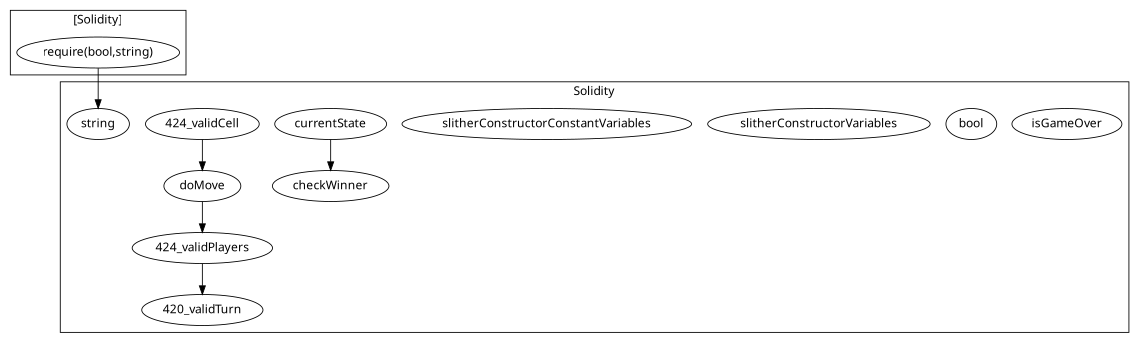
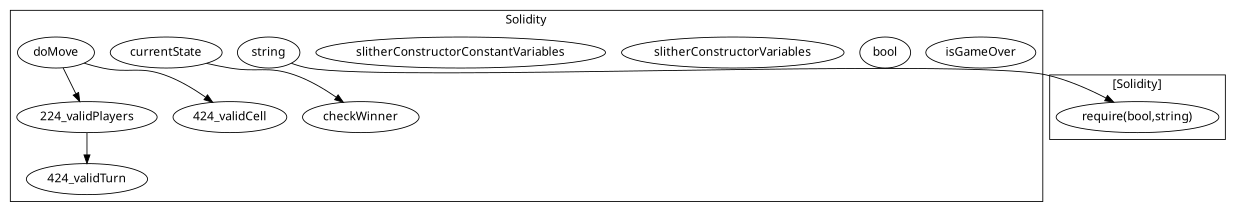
edge "require(bool,string)" -> "string": reversed
edge "424_validCell" -> "doMove": reversed
node "424_validPlayers": label "424_validPlayers" -> "224_validPlayers"
node "420_validTurn": label "420_validTurn" -> "424_validTurn"
